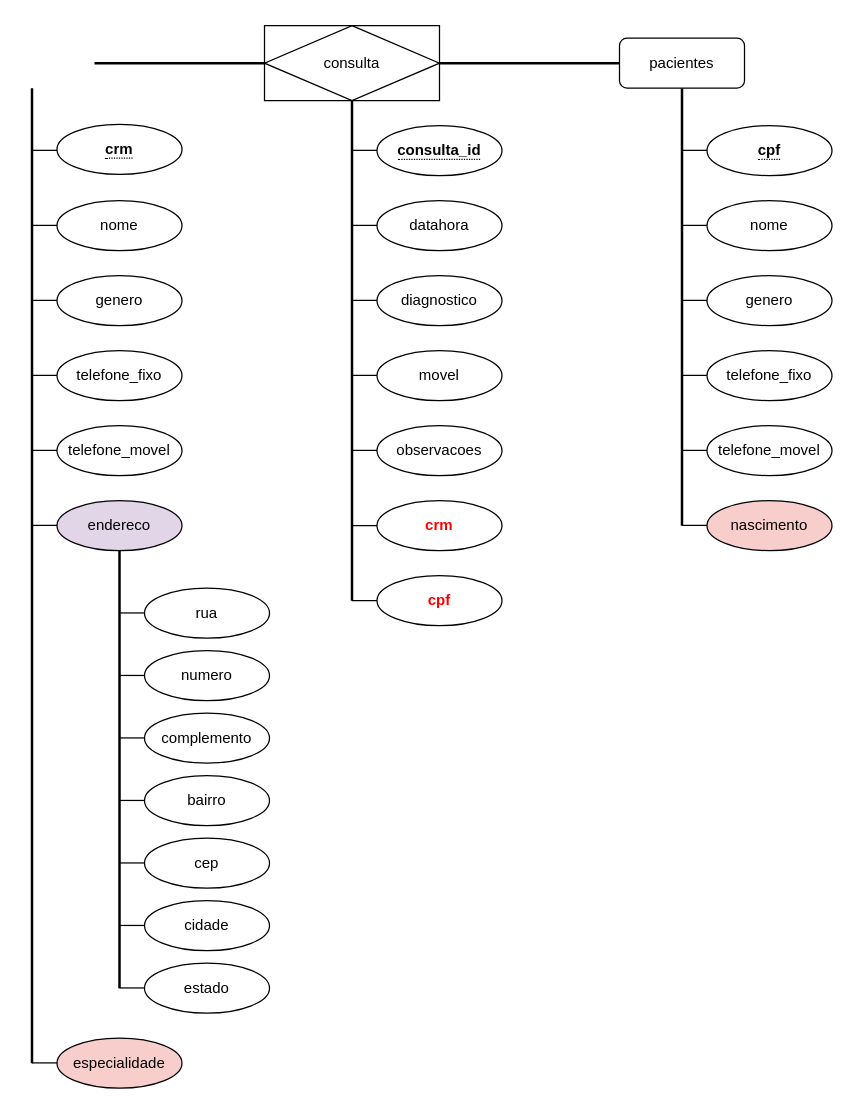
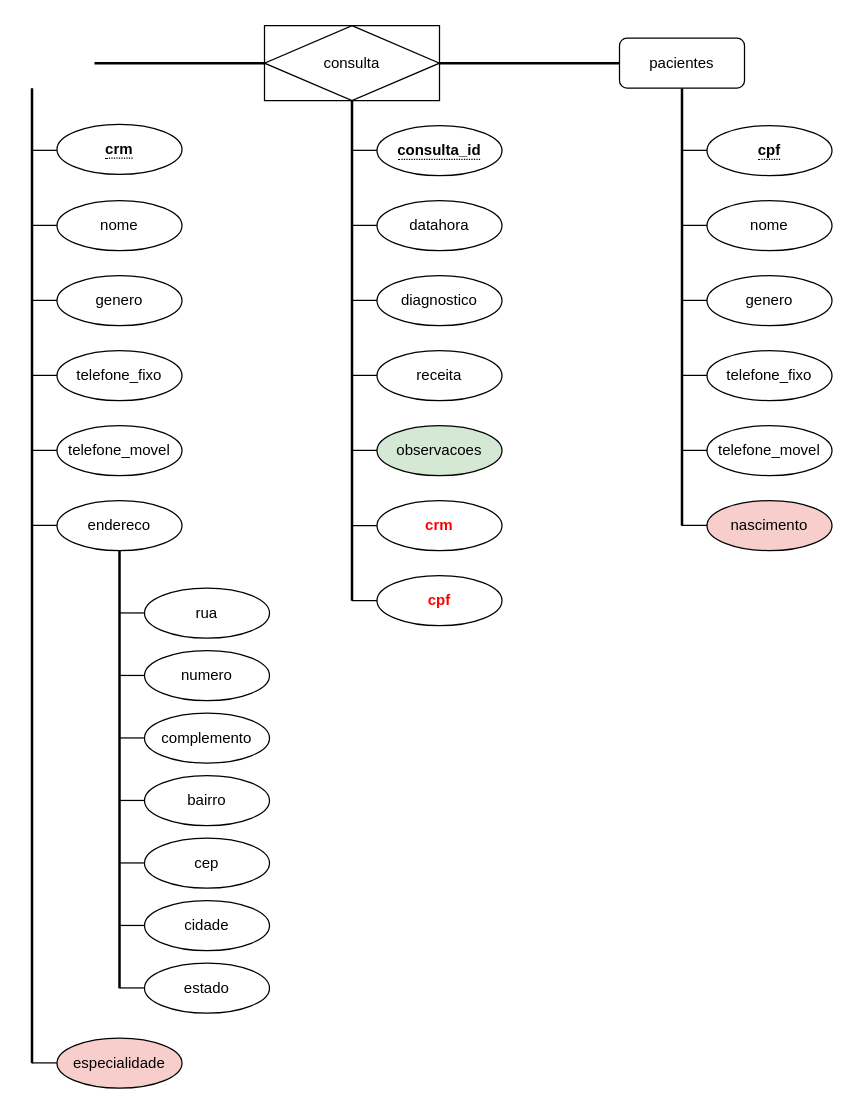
node "movel": label "movel" -> "receita"
node "observacoes": fillcolor #ffffff -> #d5e8d4
node "endereco": fillcolor #e1d5e7 -> #ffffff
